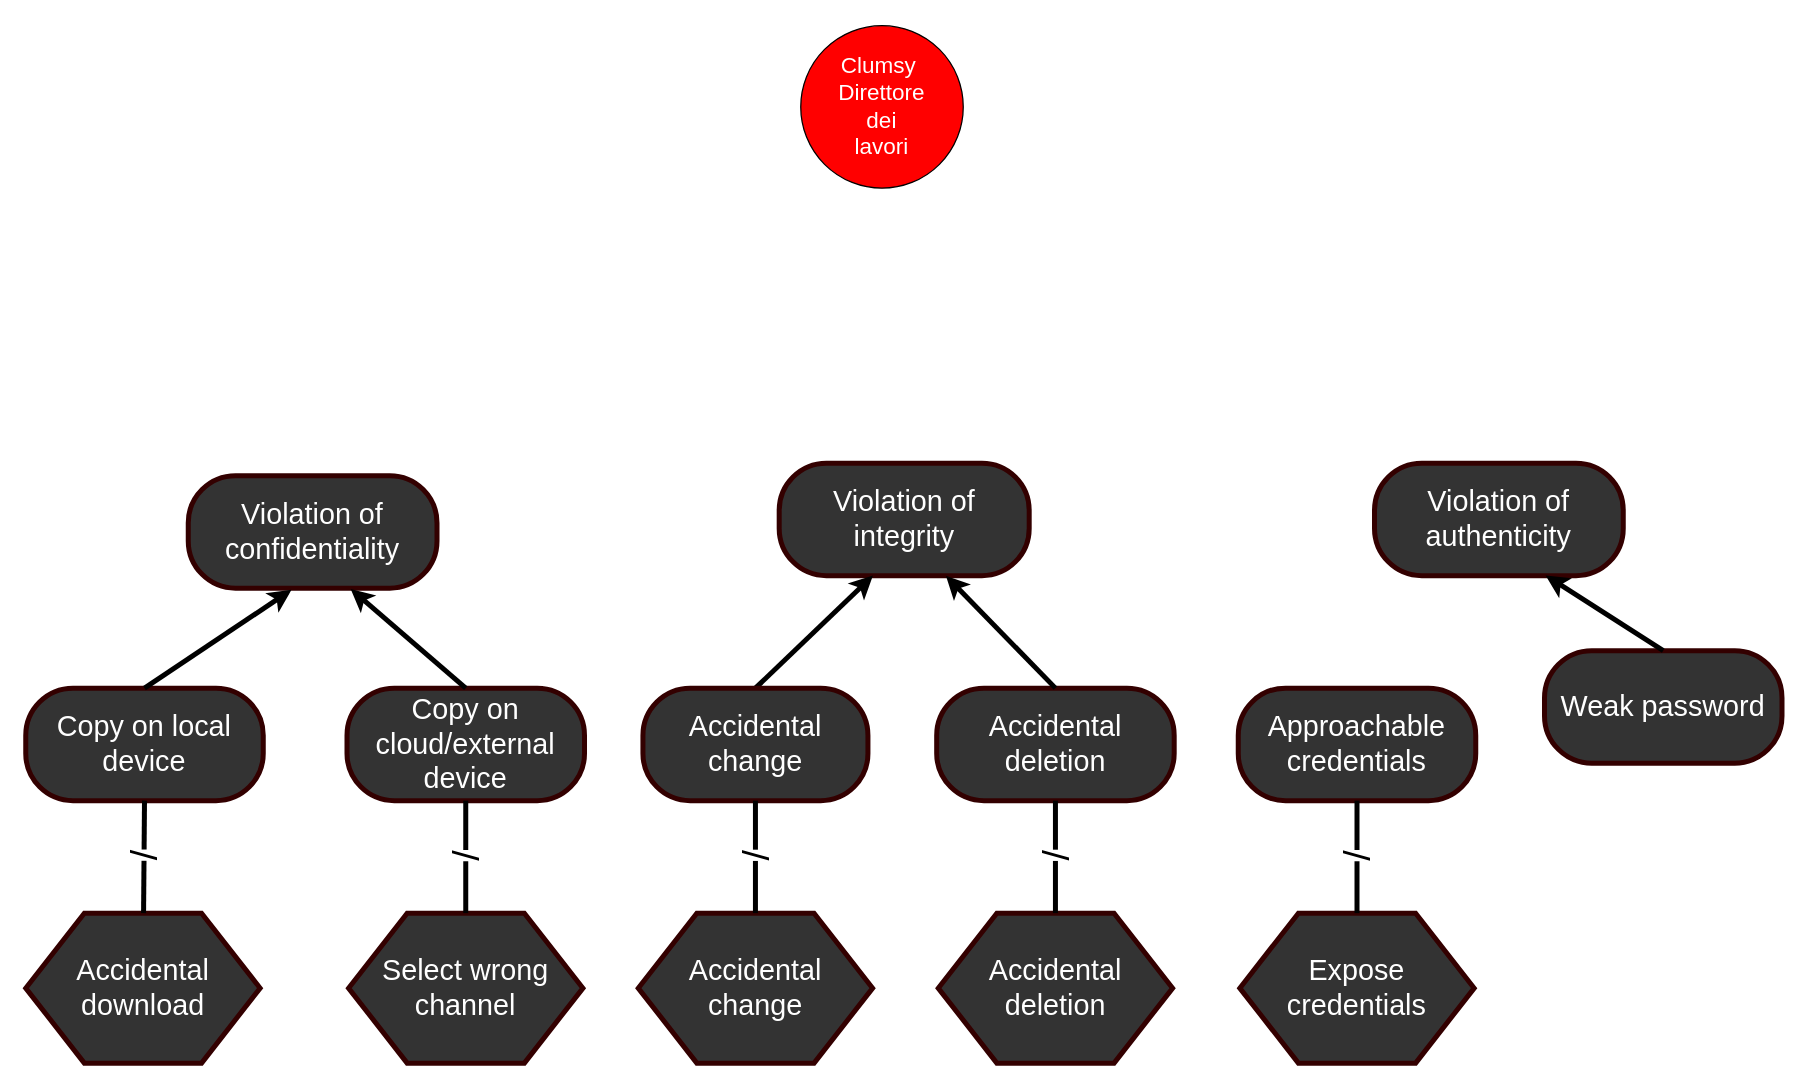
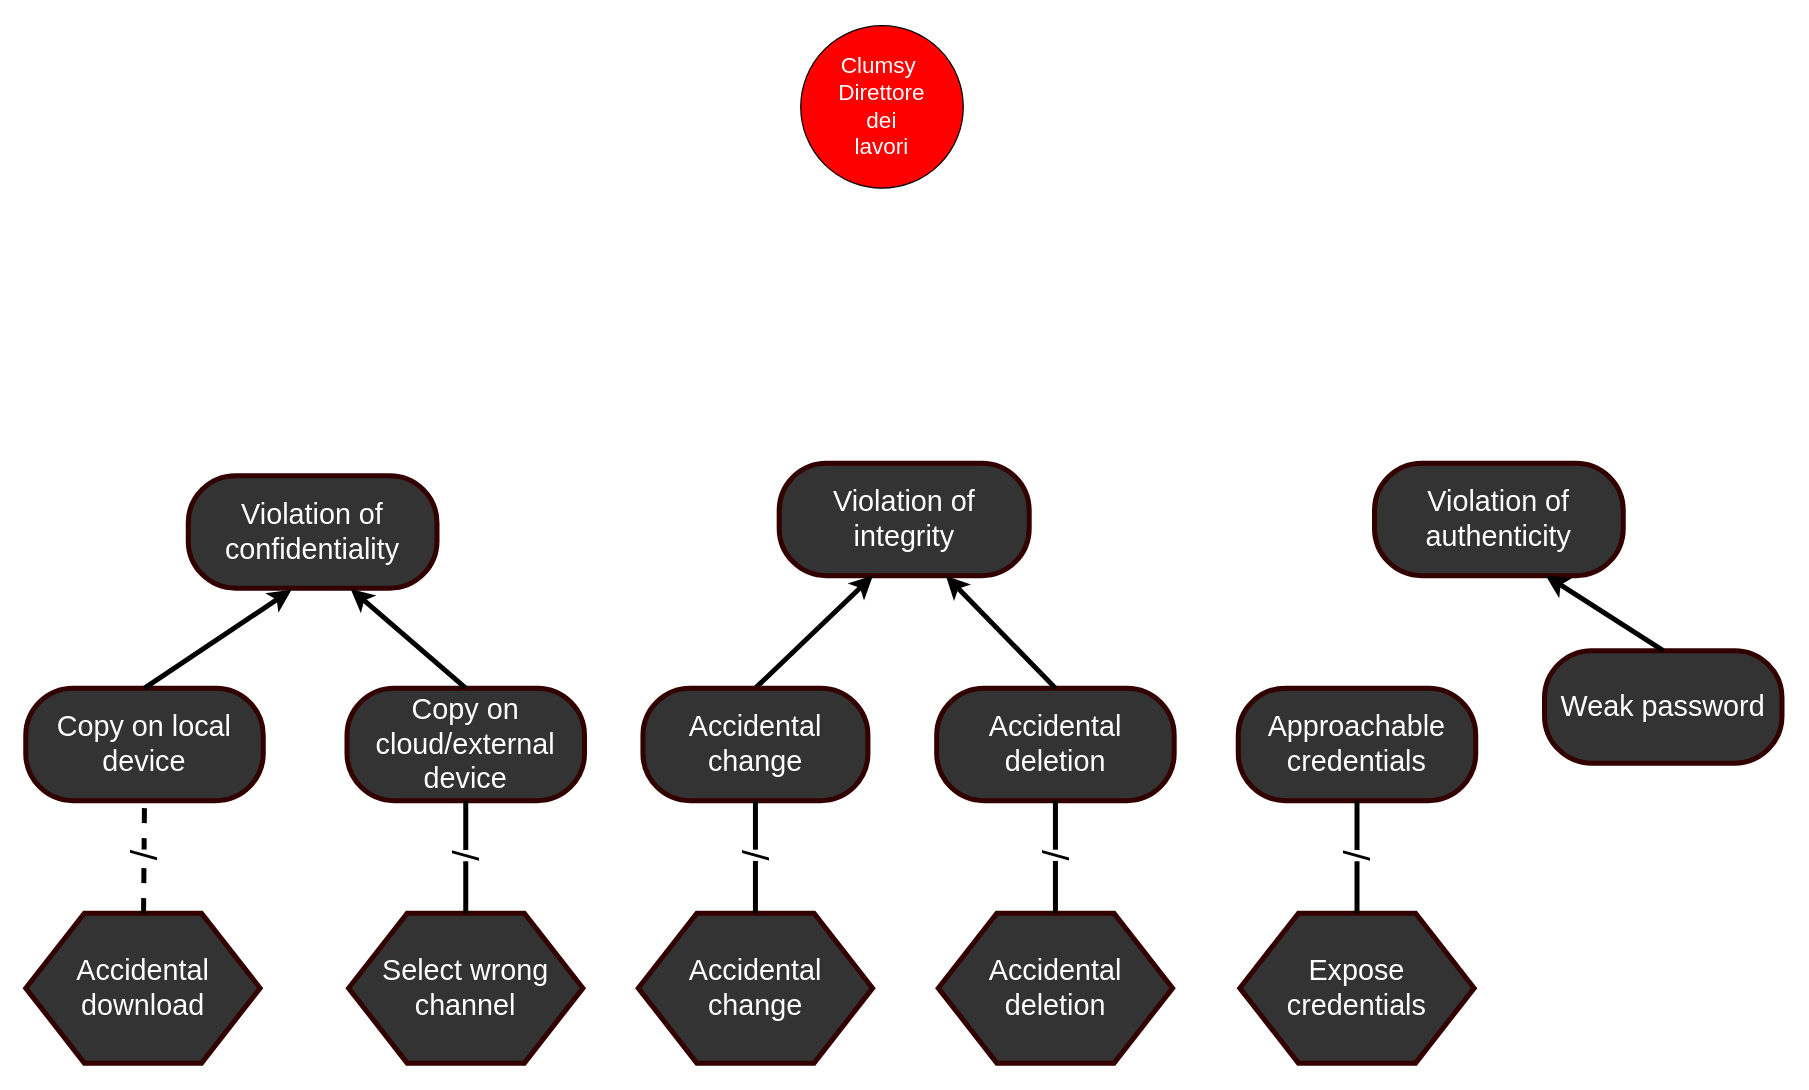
edge "Copy on local device" -- "Accidental download": style solid -> dashed
